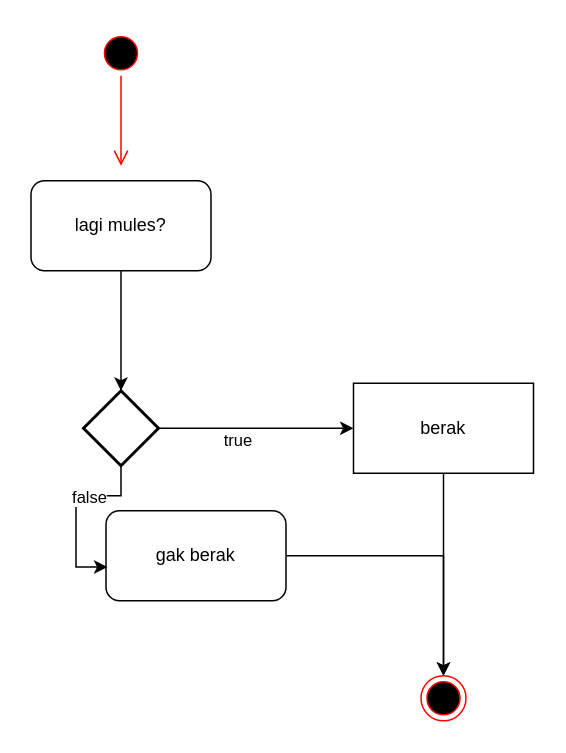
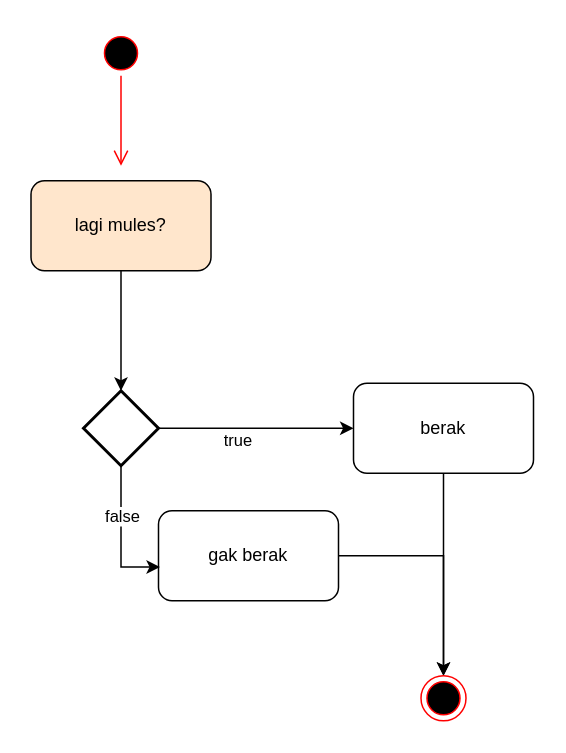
node "lagi mules?": fillcolor #ffffff -> #ffe6cc
node "berak": shape rectangle -> rounded rectangle
node "gak berak": moved (196, 556) -> (248, 556)
